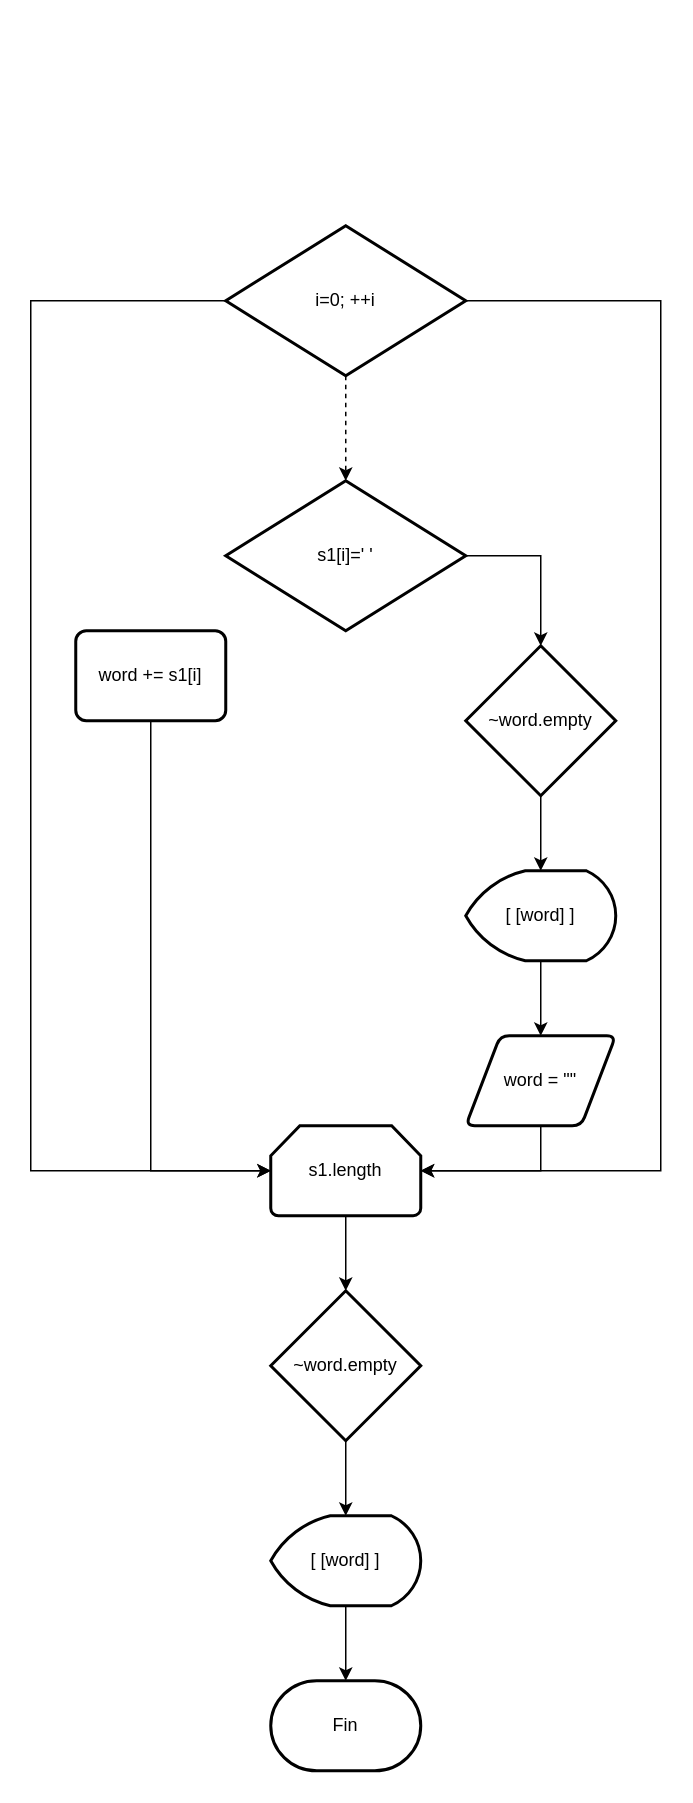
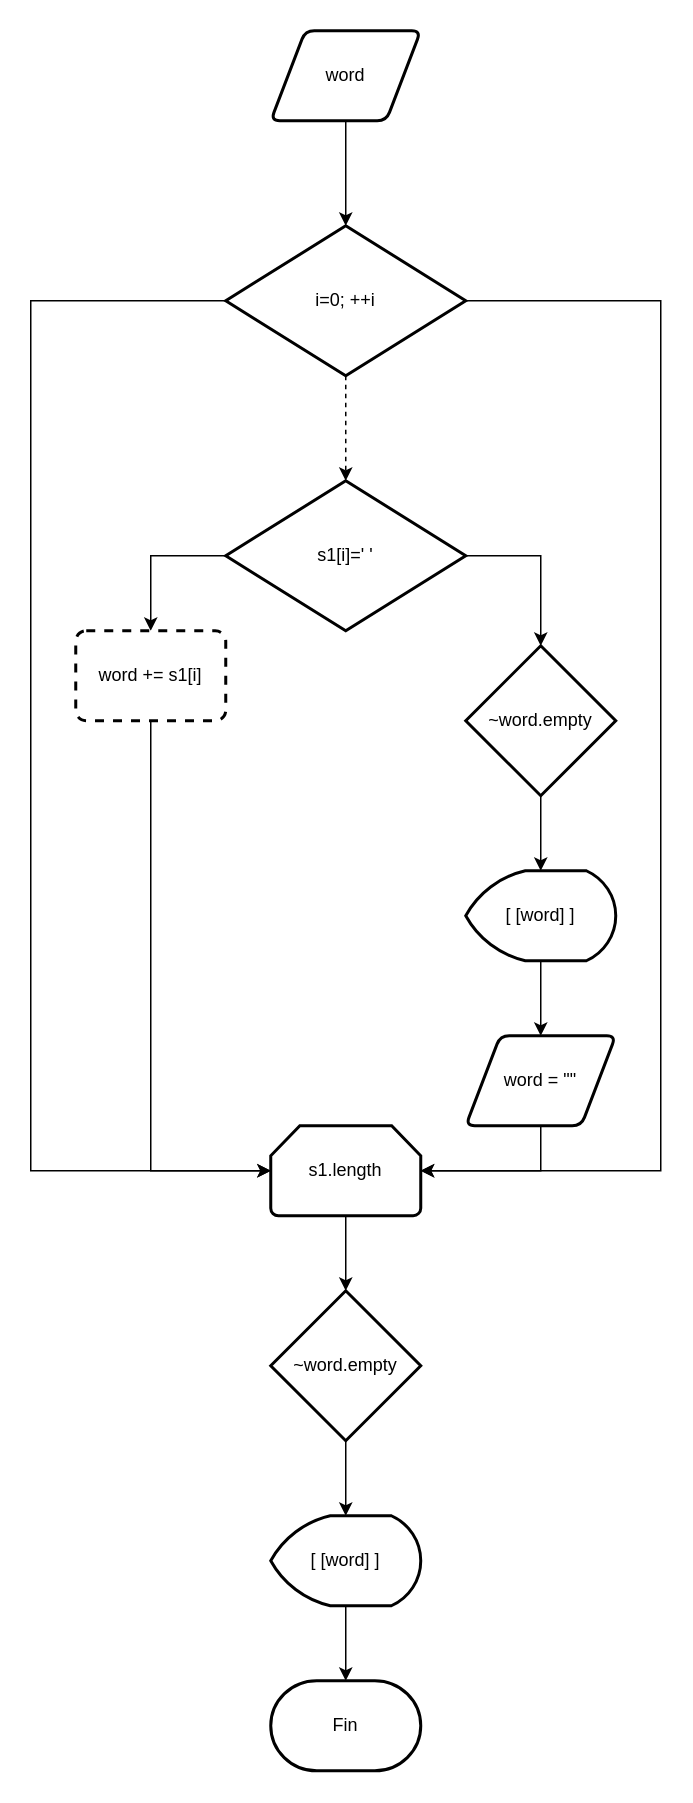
node "word": added
edge "word" -> "i=0; ++i": added
edge "s1[i]=' '" -> "word += s1[i]": added
node "word += s1[i]": style solid -> dashed
